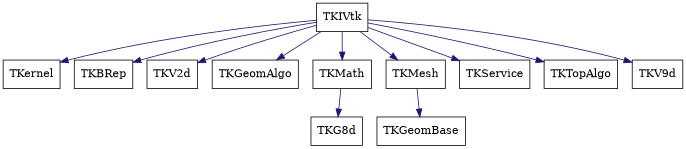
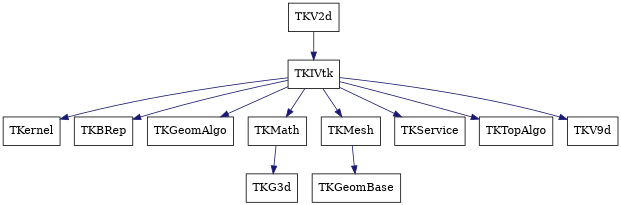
edge "TKIVtk" -> "TKV2d": reversed
node "TKG8d": label "TKG8d" -> "TKG3d"
